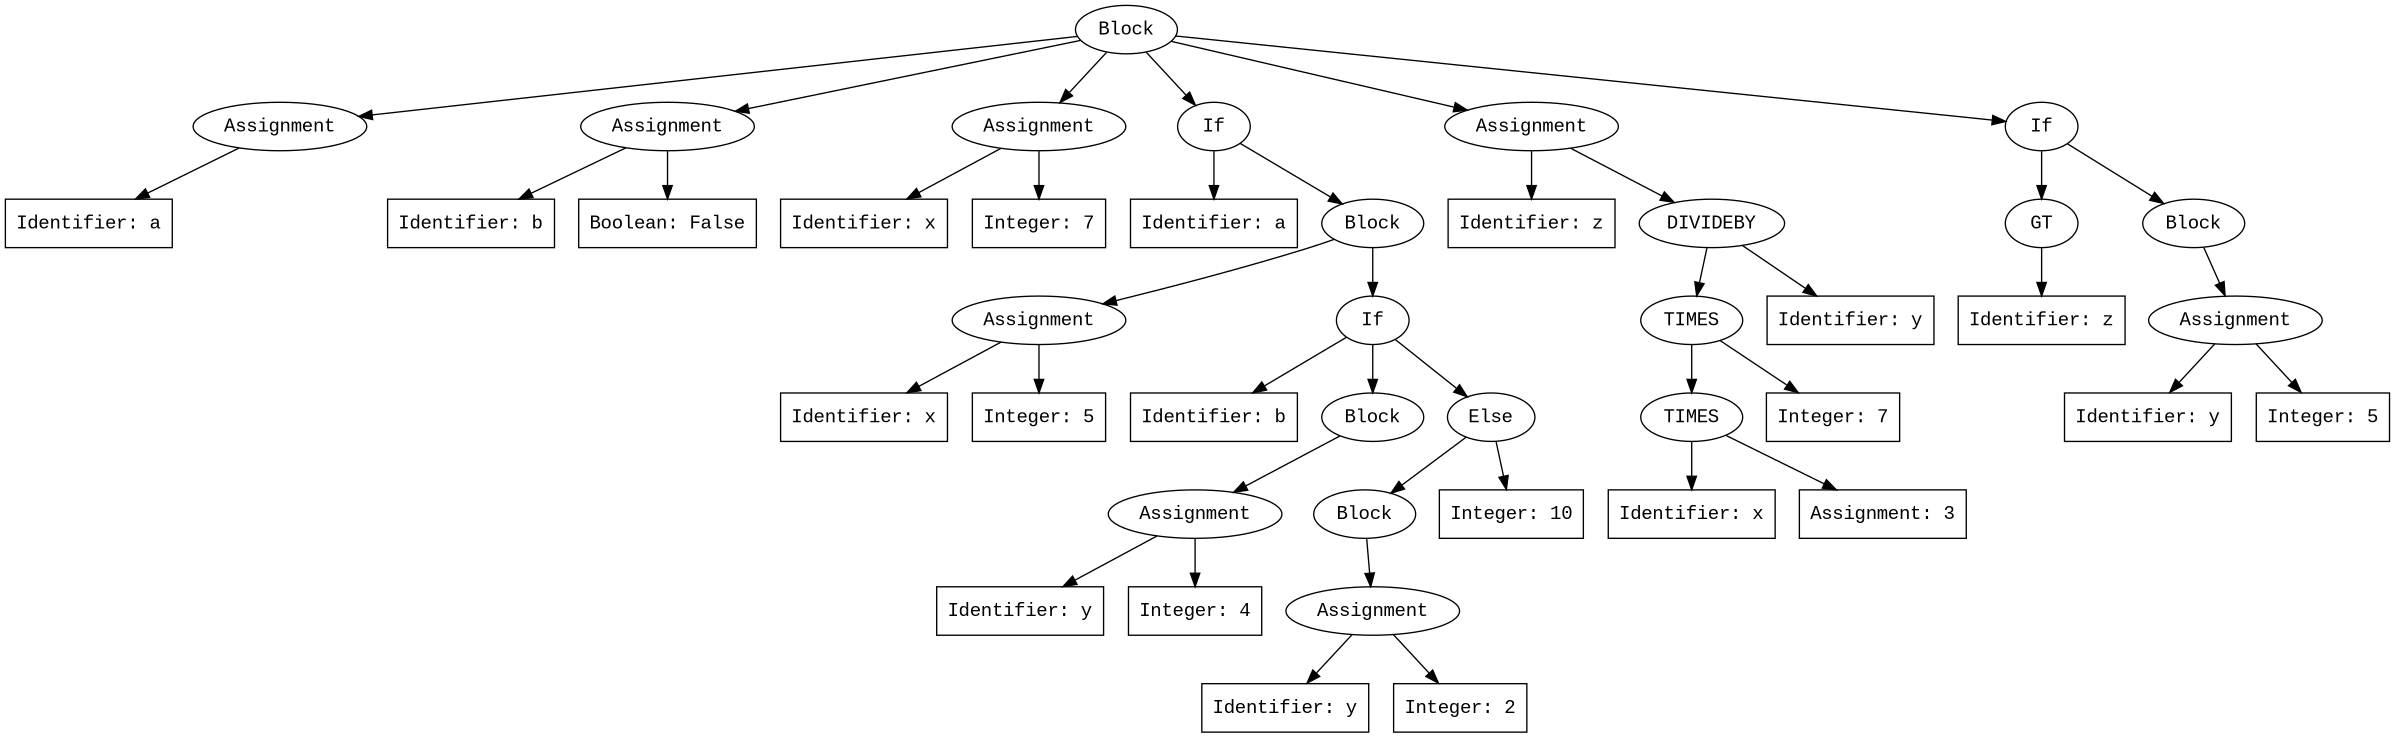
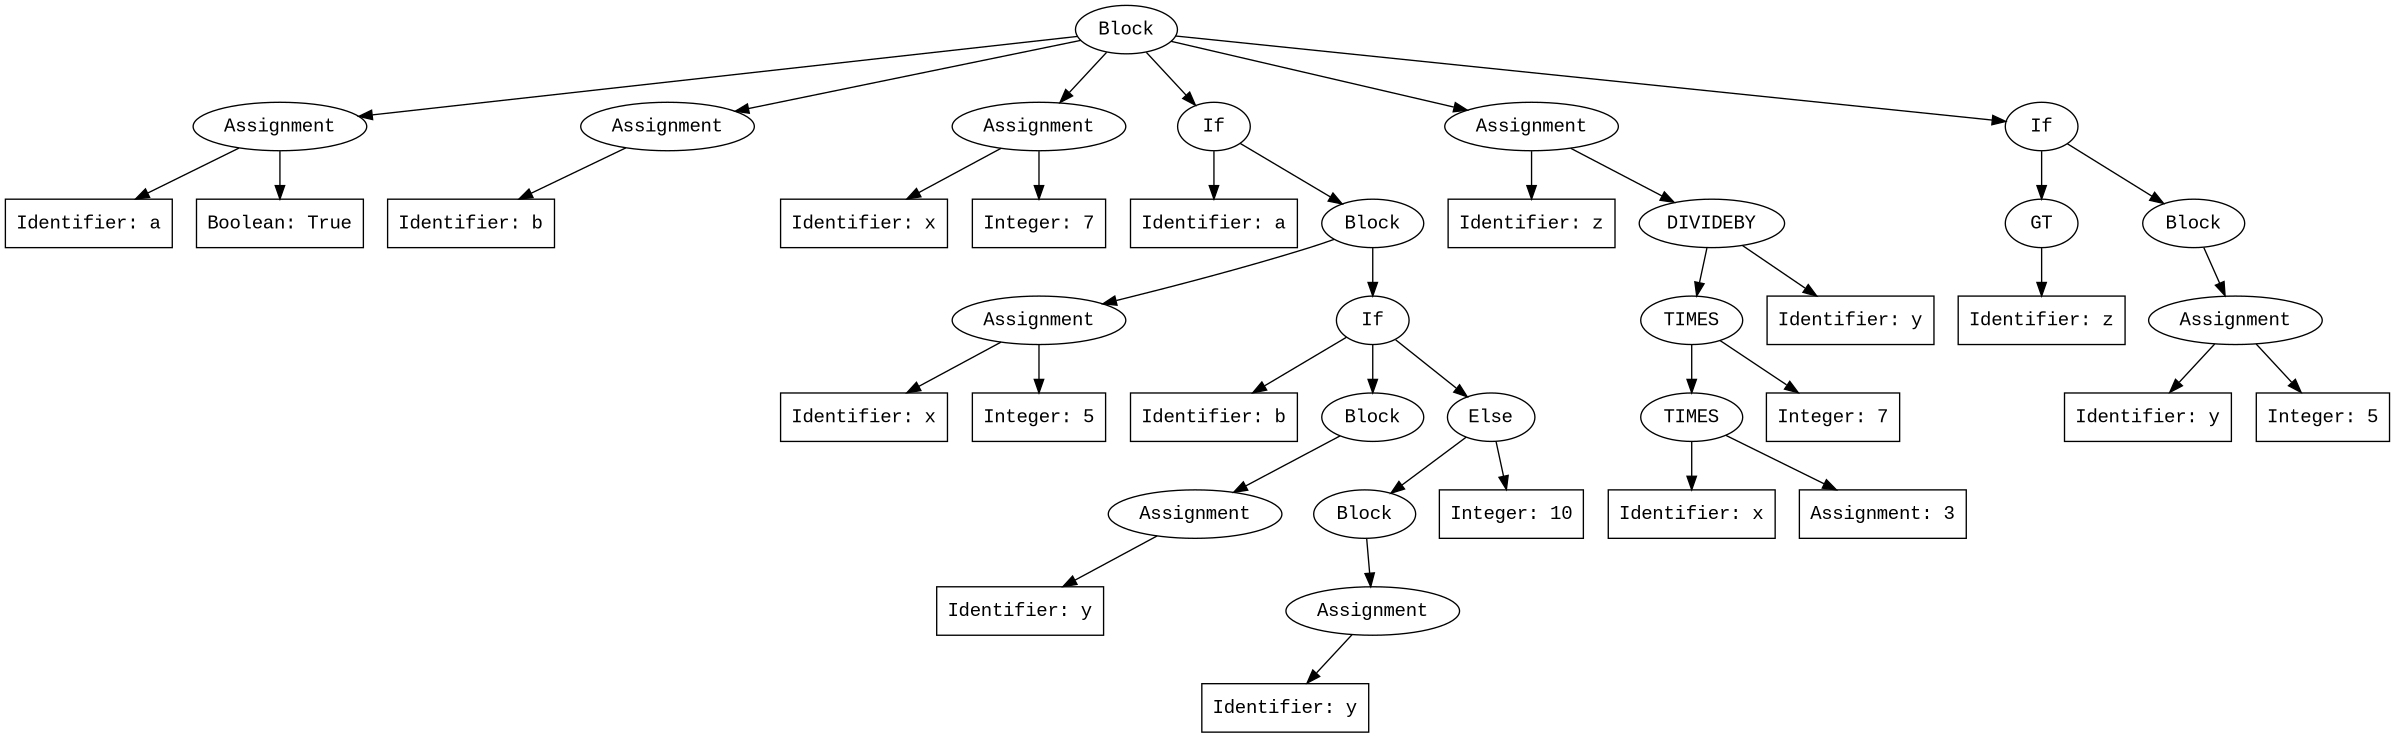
node "Boolean: True": added
node "Boolean: False": removed
node "Integer: 4": removed
node "Integer: 2": removed
